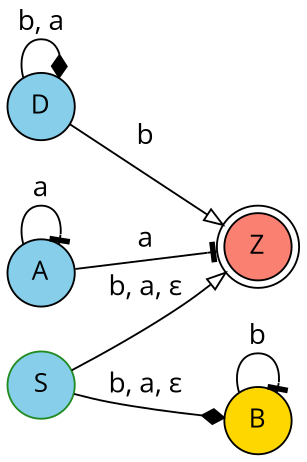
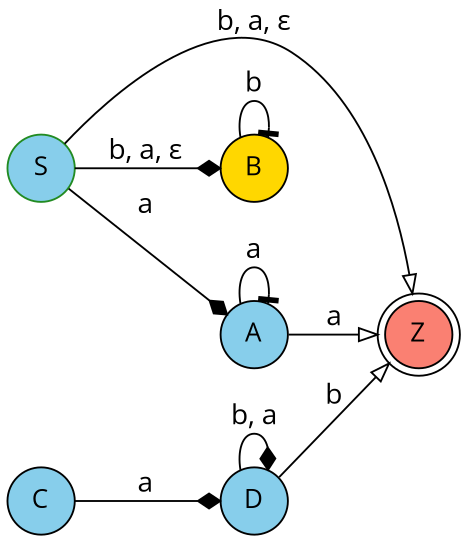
edge "S" -> "A": added, label "a"
edge "A" -> "Z": arrowhead tee -> onormal
node "C": added
